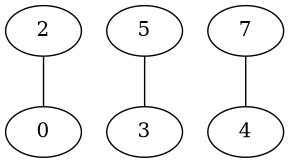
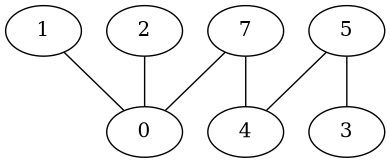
node "1": added
edge "7" -- "0": added
edge "5" -- "4": added
